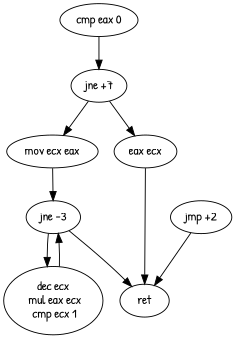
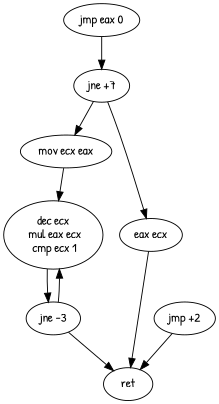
node "cmp eax 0": label "cmp eax 0" -> "jmp eax 0"
edge "mov ecx eax" -> "jne -3": now "mov ecx eax" -> "dec ecx mul eax ecx cmp ecx 1"
